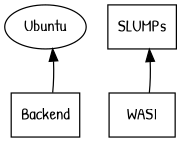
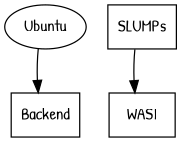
edge "Backend" -> "Ubuntu": reversed
edge "WASI" -> "SLUMPs": reversed
